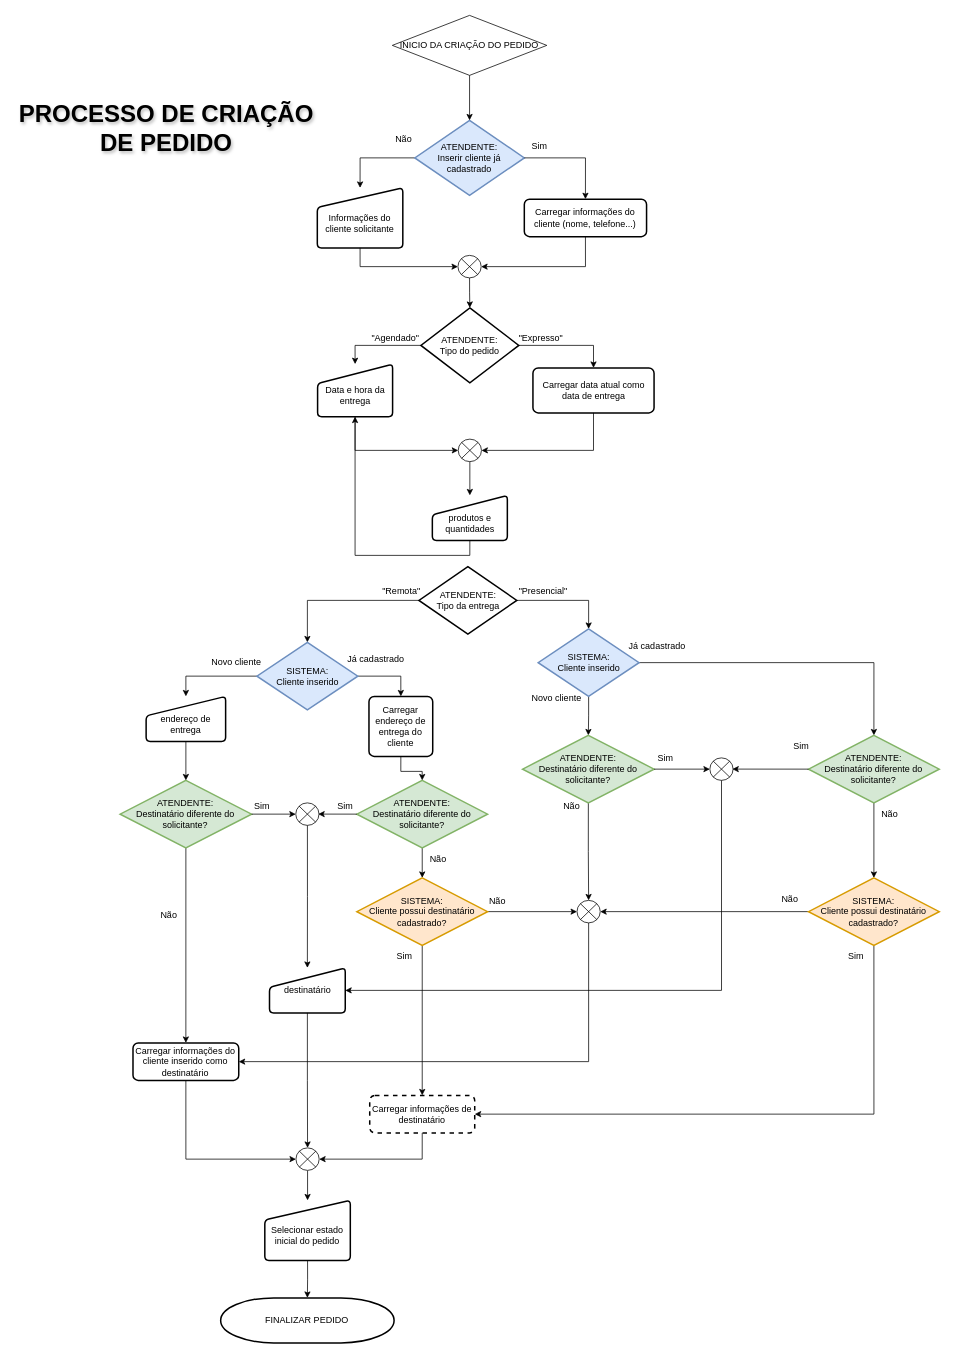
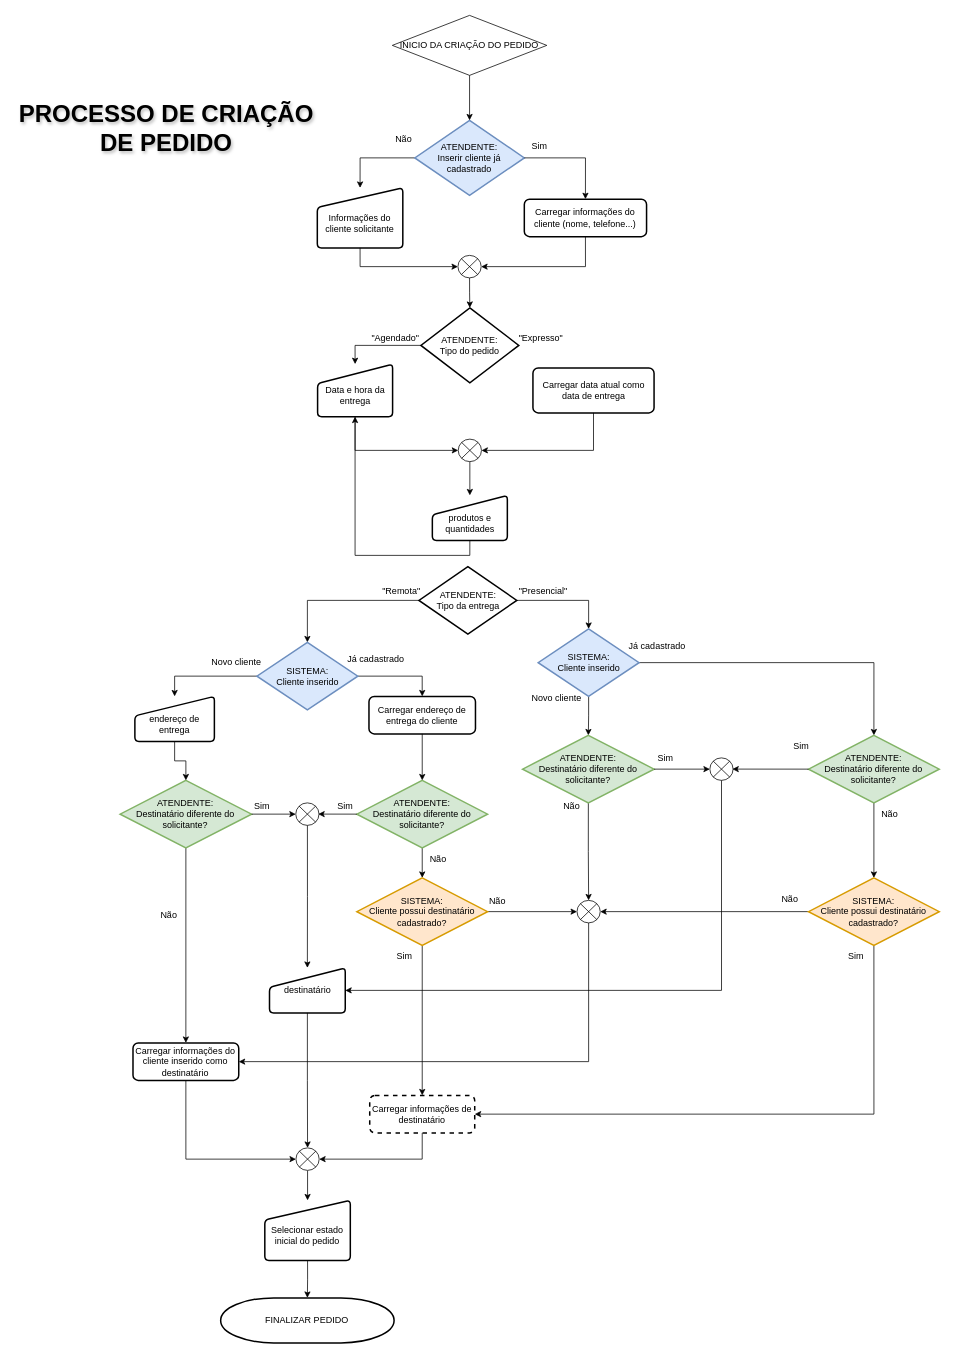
edge "ATENDENTE: Tipo do pedido" -> "Carregar data atual como data de entrega": removed
node "endereço de entrega": moved (186, 719) -> (174, 719)
node "Carregar endereço de entrega do cliente": size 64x60 -> 107x38
